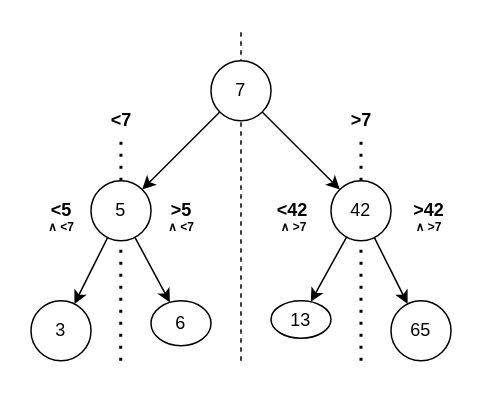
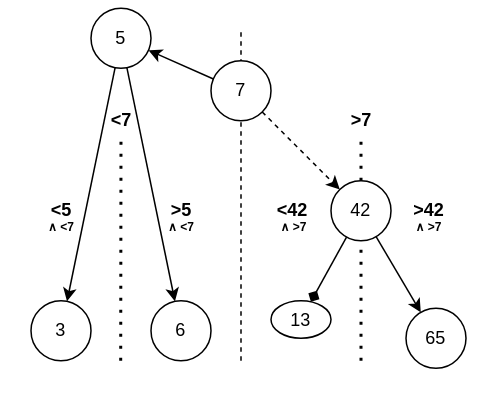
edge "7" -> "42": style solid -> dashed
node "5": moved (121, 211) -> (121, 38)
edge "42" -> "13": arrowhead classic -> diamond
node "6": size 60x45 -> 60x60
node "65": moved (421, 331) -> (436, 338)
